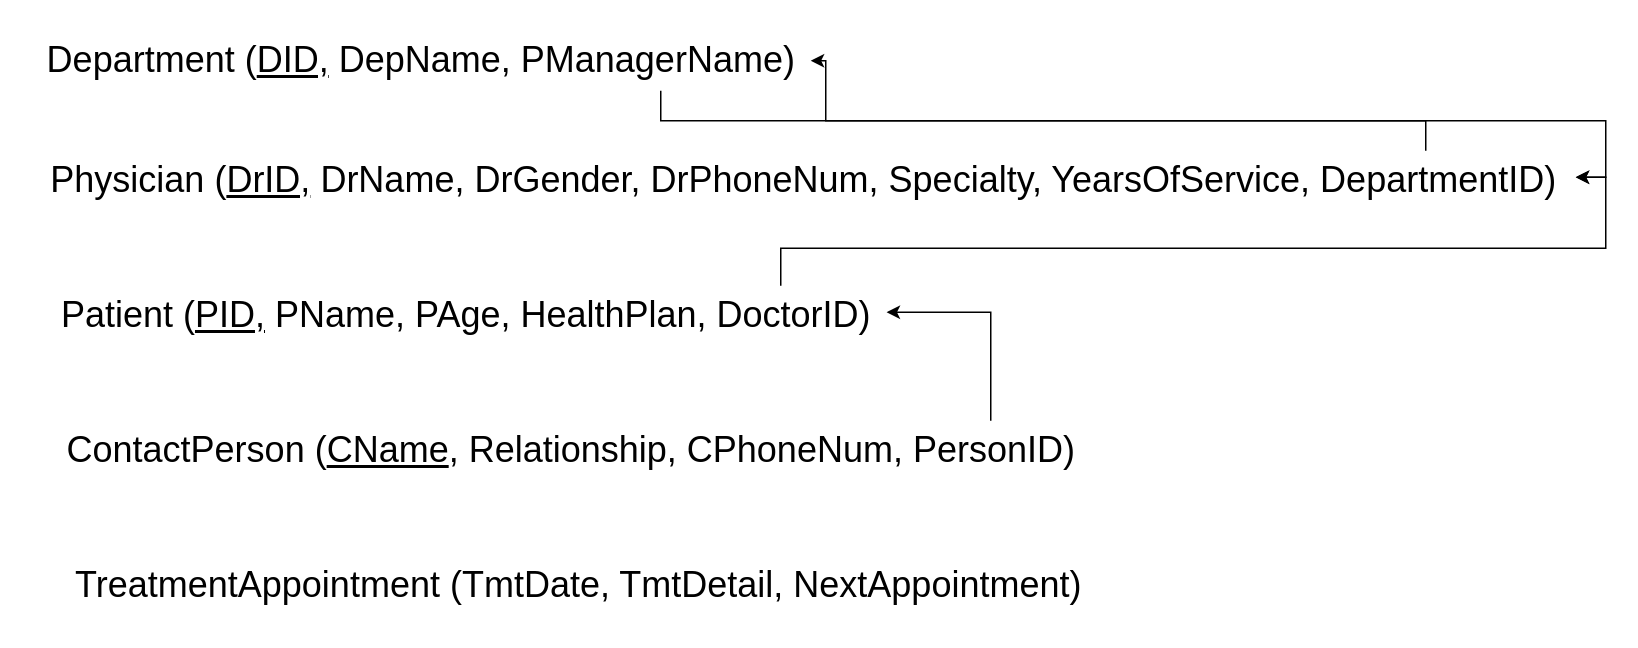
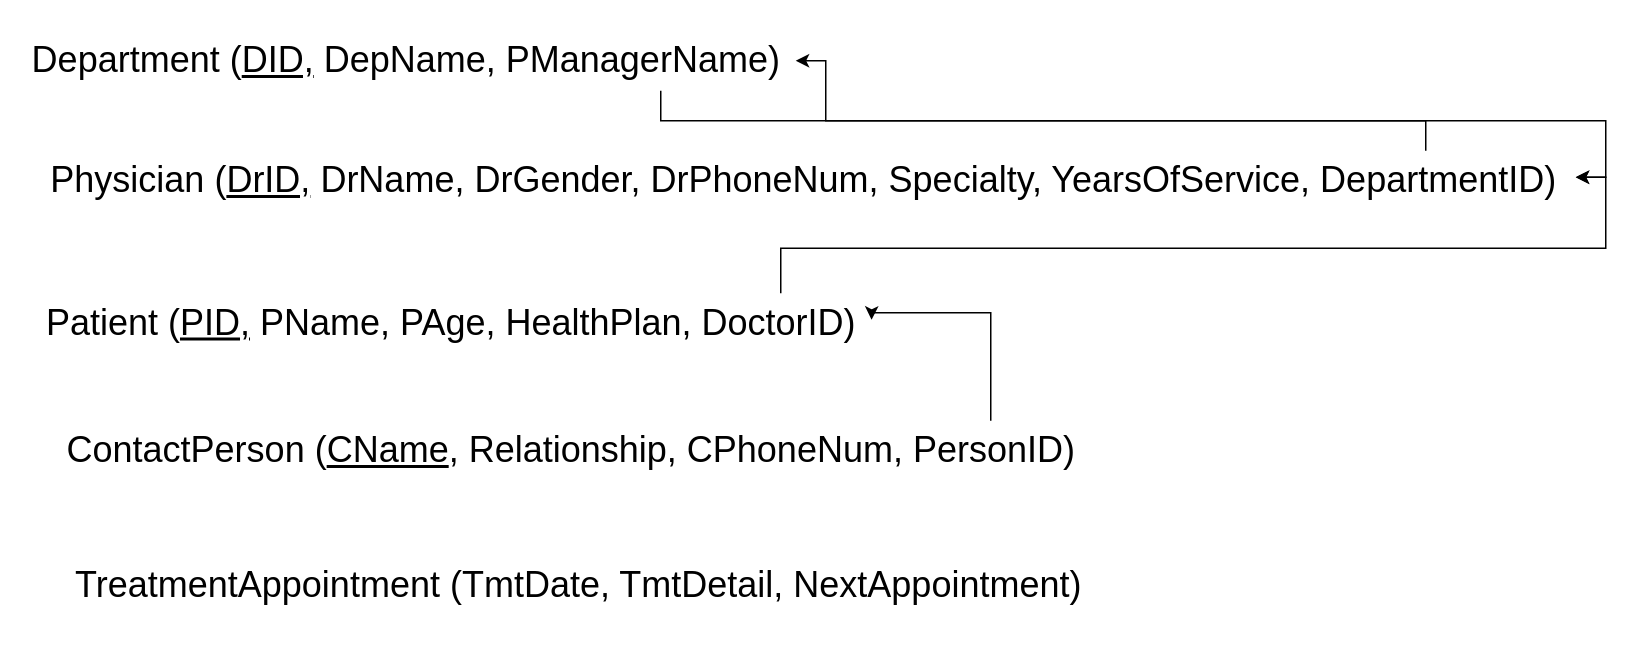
node "Department (DID, DepName, PManagerName)": moved (421, 61) -> (406, 61)
node "Patient (PID, PName, PAge, HealthPlan, DoctorID)": moved (466, 316) -> (451, 323)
